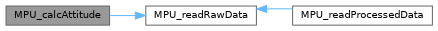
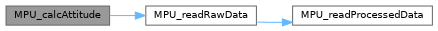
edge "MPU_readProcessedData" -> "MPU_readRawData": reversed
